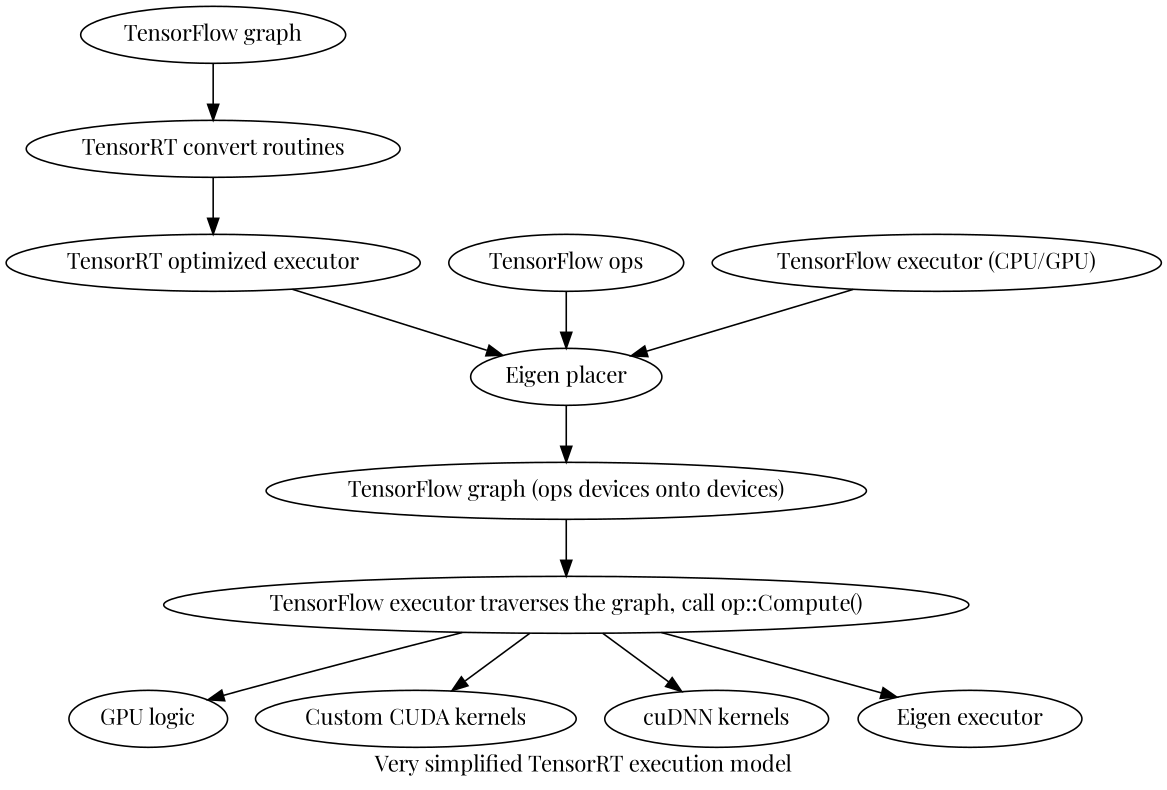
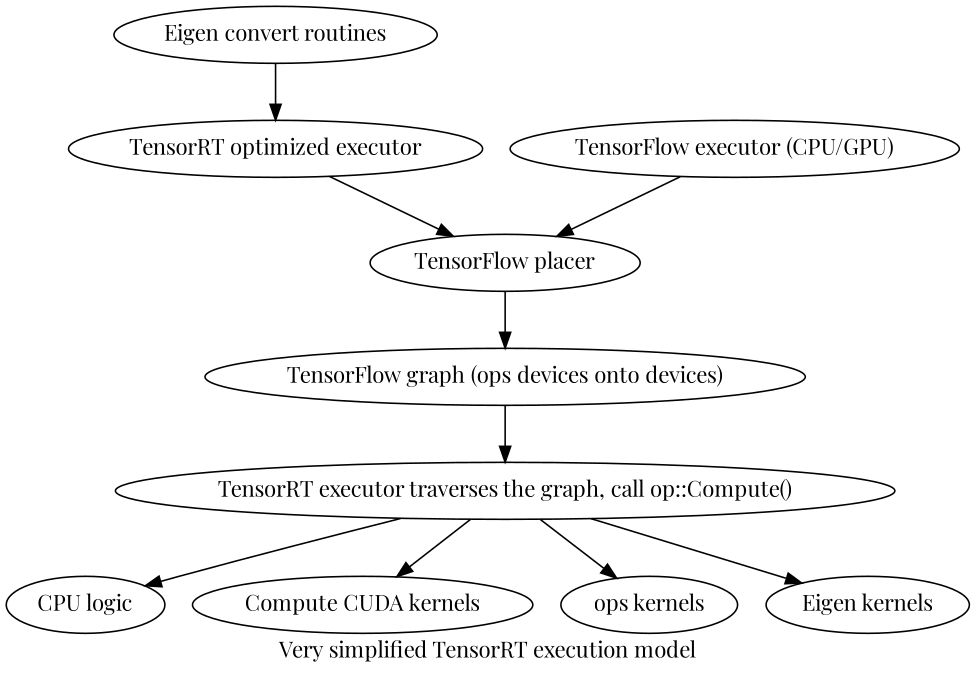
node "TensorFlow graph": removed
node "TensorRT convert routines": label "TensorRT convert routines" -> "Eigen convert routines"
node "TensorFlow ops": removed
node "Eigen placer": label "Eigen placer" -> "TensorFlow placer"
node "TensorFlow executor traverses the graph, call op::Compute()": label "TensorFlow executor traverses the graph, call op::Compute()" -> "TensorRT executor traverses the graph, call op::Compute()"
node "GPU logic": label "GPU logic" -> "CPU logic"
node "Custom CUDA kernels": label "Custom CUDA kernels" -> "Compute CUDA kernels"
node "cuDNN kernels": label "cuDNN kernels" -> "ops kernels"
node "Eigen executor": label "Eigen executor" -> "Eigen kernels"
